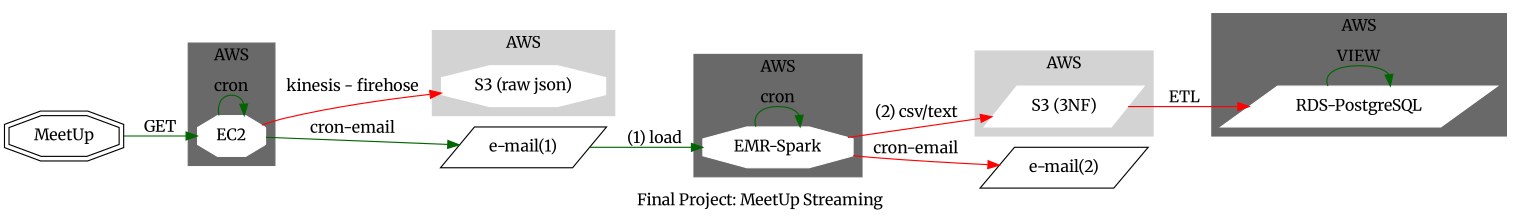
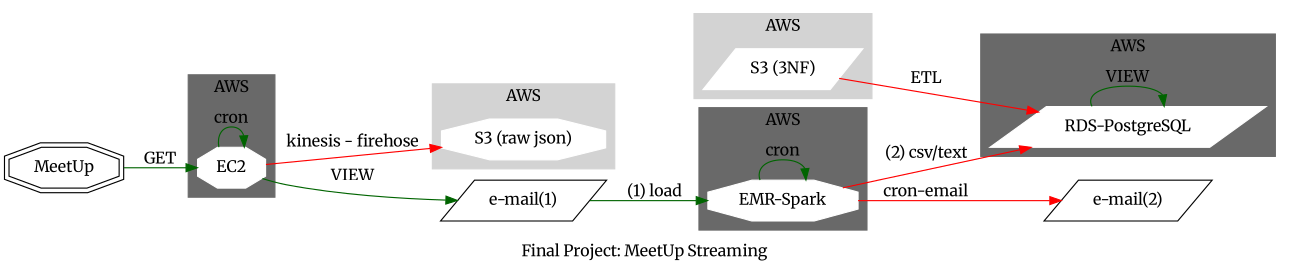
edge "EMR-Spark" -> "S3 (3NF)": now "EMR-Spark" -> "RDS-PostgreSQL"
edge "EC2" -> "e-mail(1)": label "cron-email" -> "VIEW"
